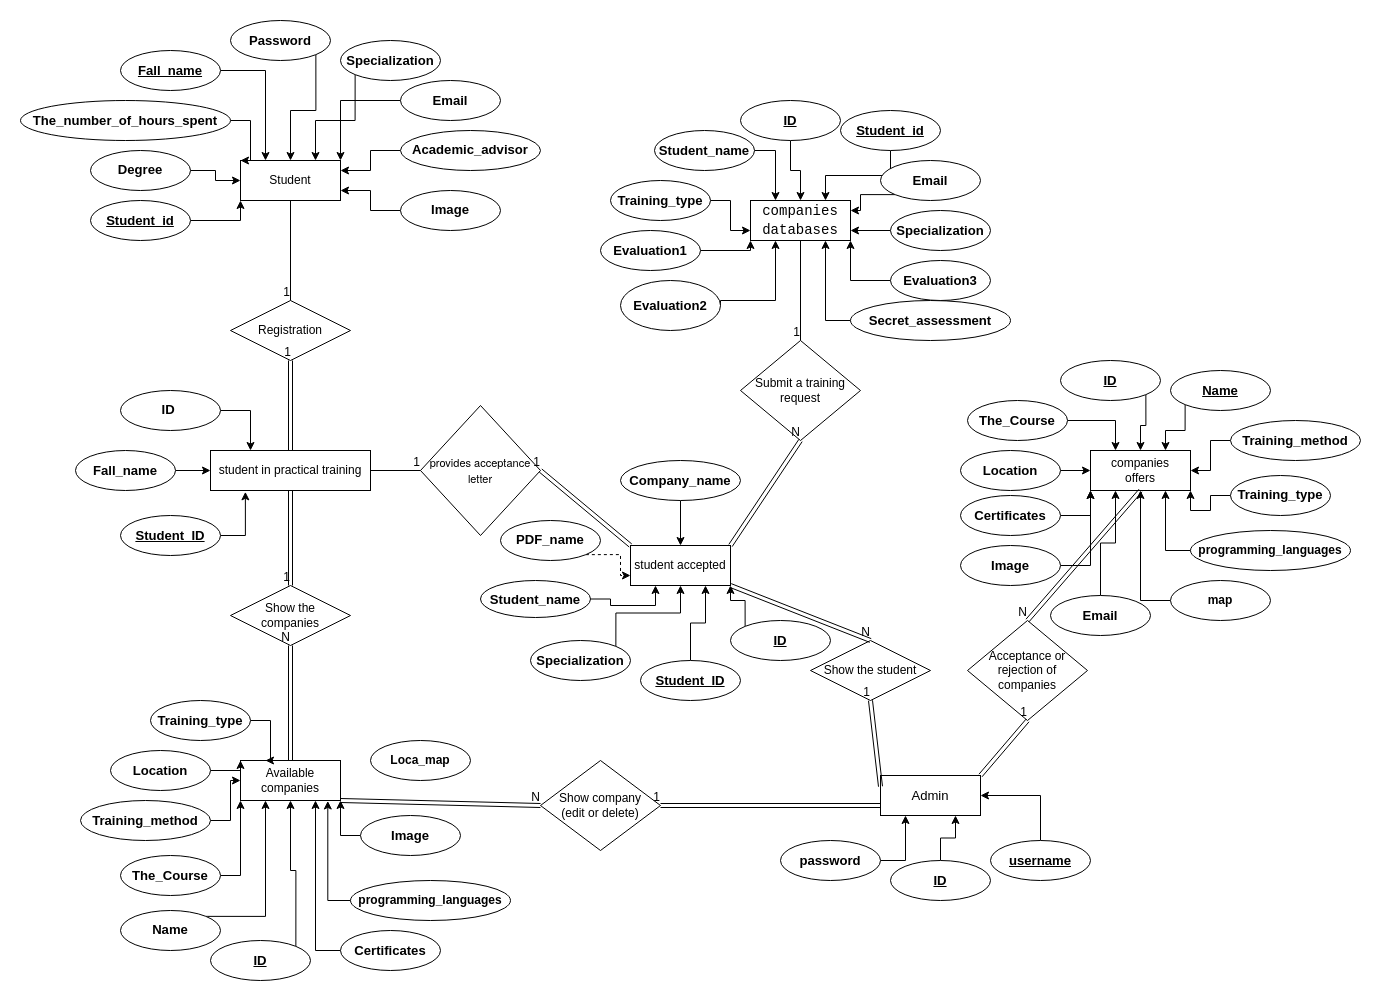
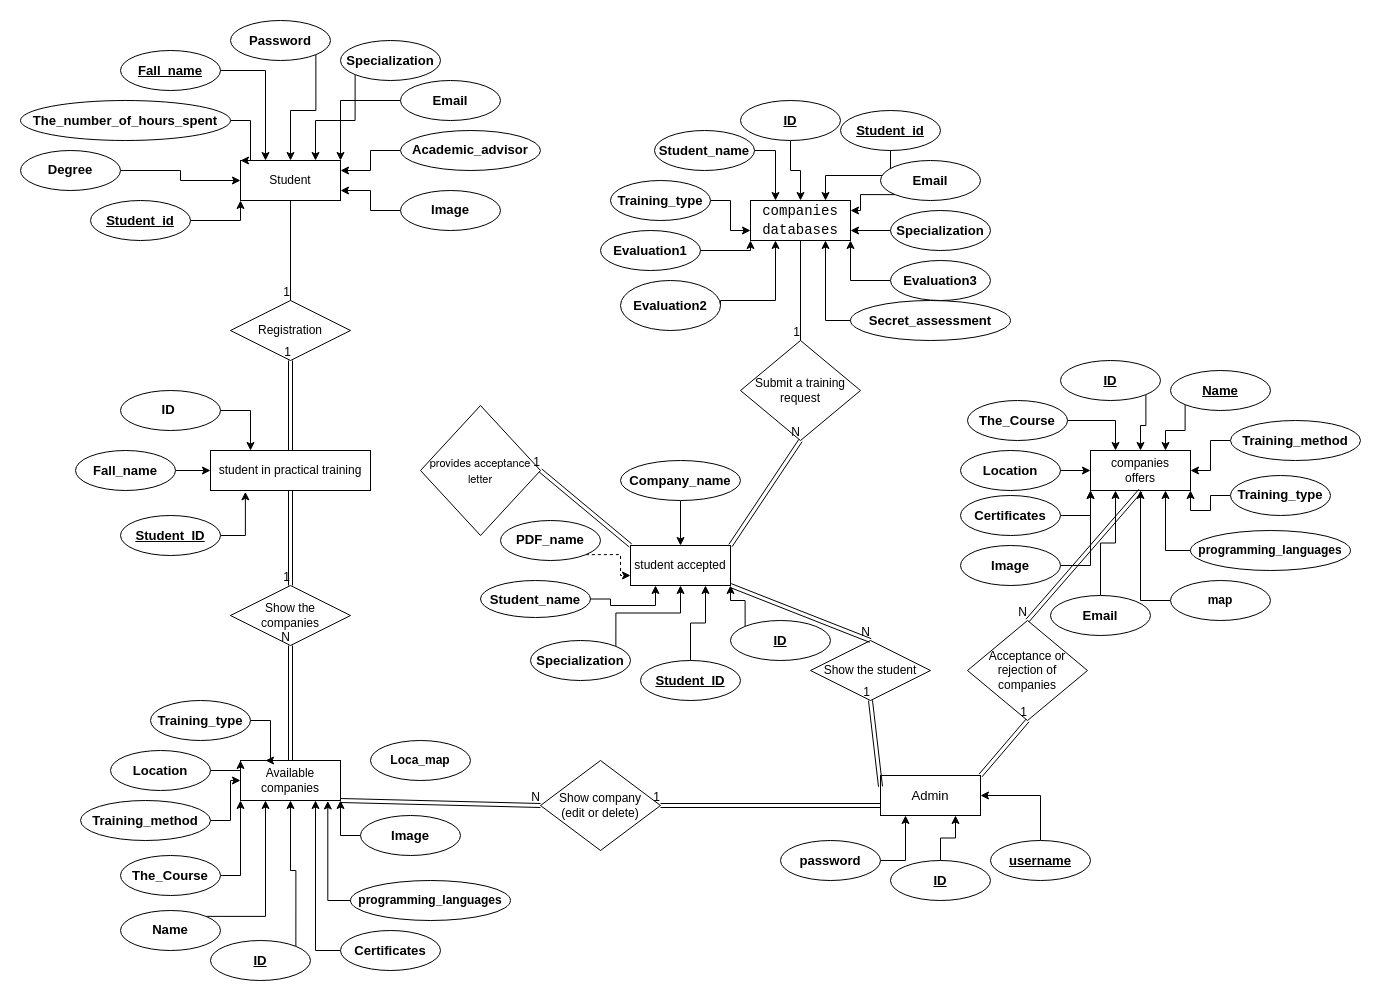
node "Degree": moved (141, 171) -> (71, 171)
edge "student in practical training" -- "provides acceptance letter": removed, label "1"
